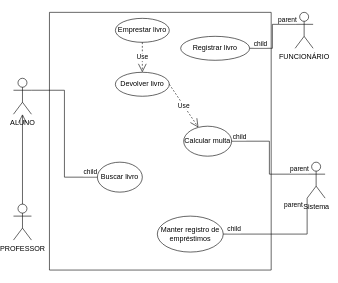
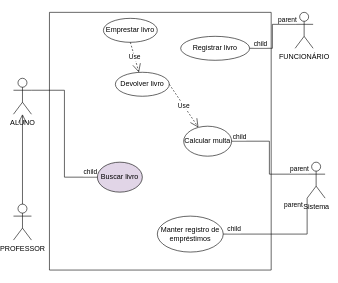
node "Emprestar livro": moved (143, 30) -> (131, 30)
node "Buscar livro": fillcolor #ffffff -> #e1d5e7
